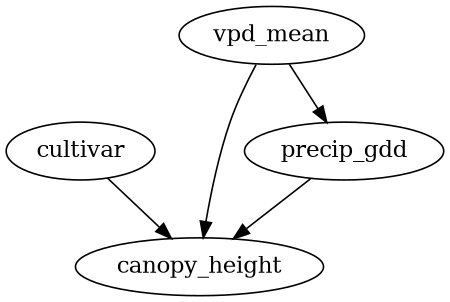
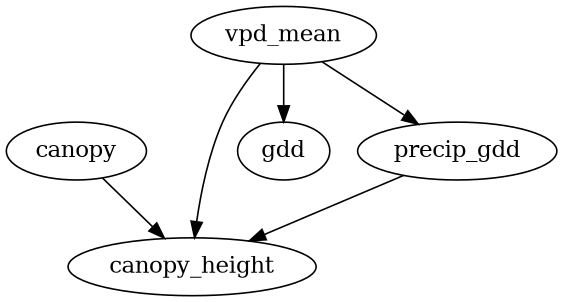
node "cultivar": label "cultivar" -> "canopy"
node "gdd": added
